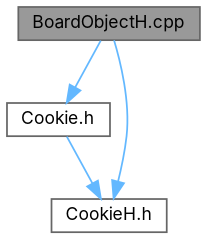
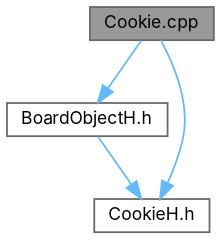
node "BoardObjectH.cpp": label "BoardObjectH.cpp" -> "Cookie.cpp"
node "Cookie.h": label "Cookie.h" -> "BoardObjectH.h"
